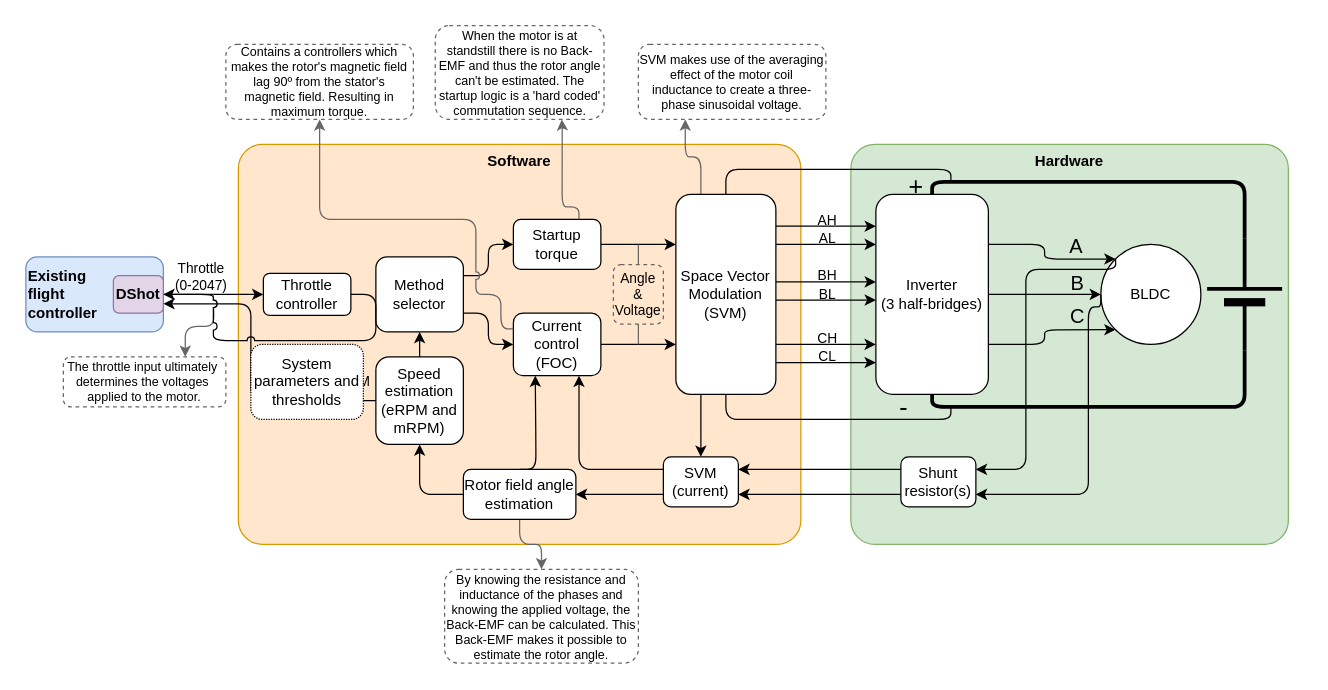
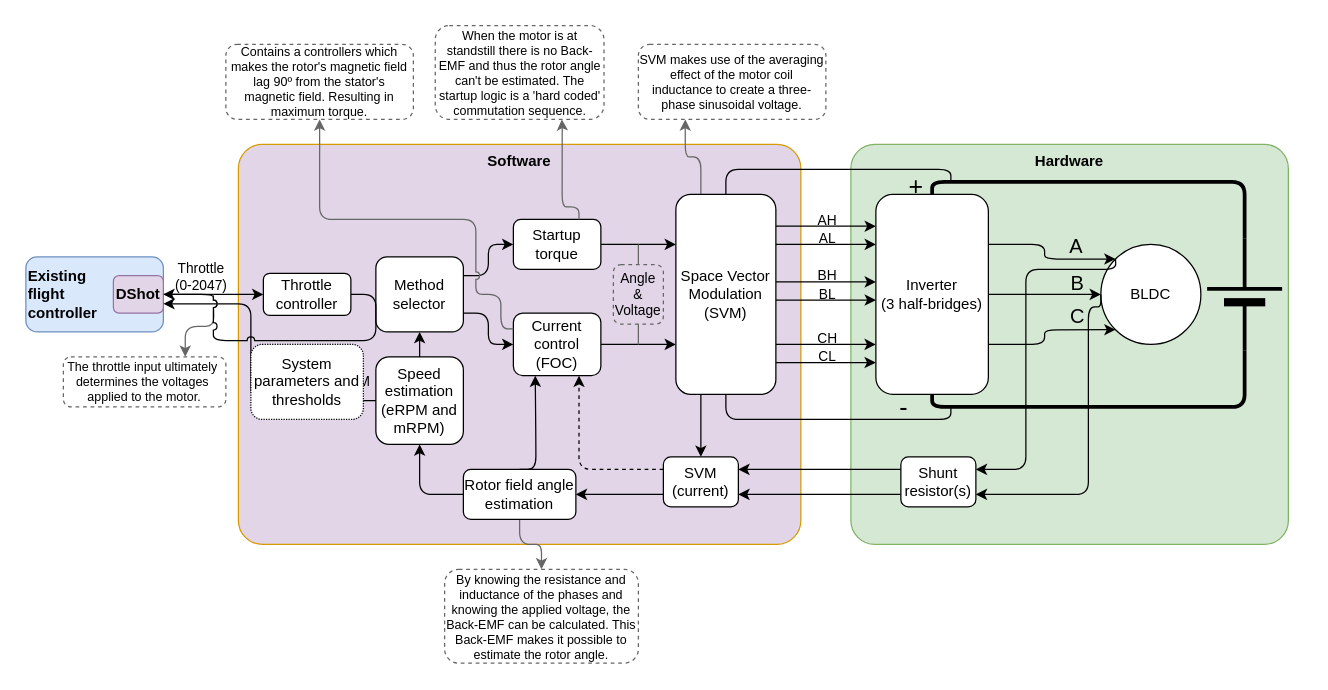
node "Software": fillcolor #ffe6cc -> #e1d5e7
edge "SVM (current)" -> "Current control (FOC)": style solid -> dashed
